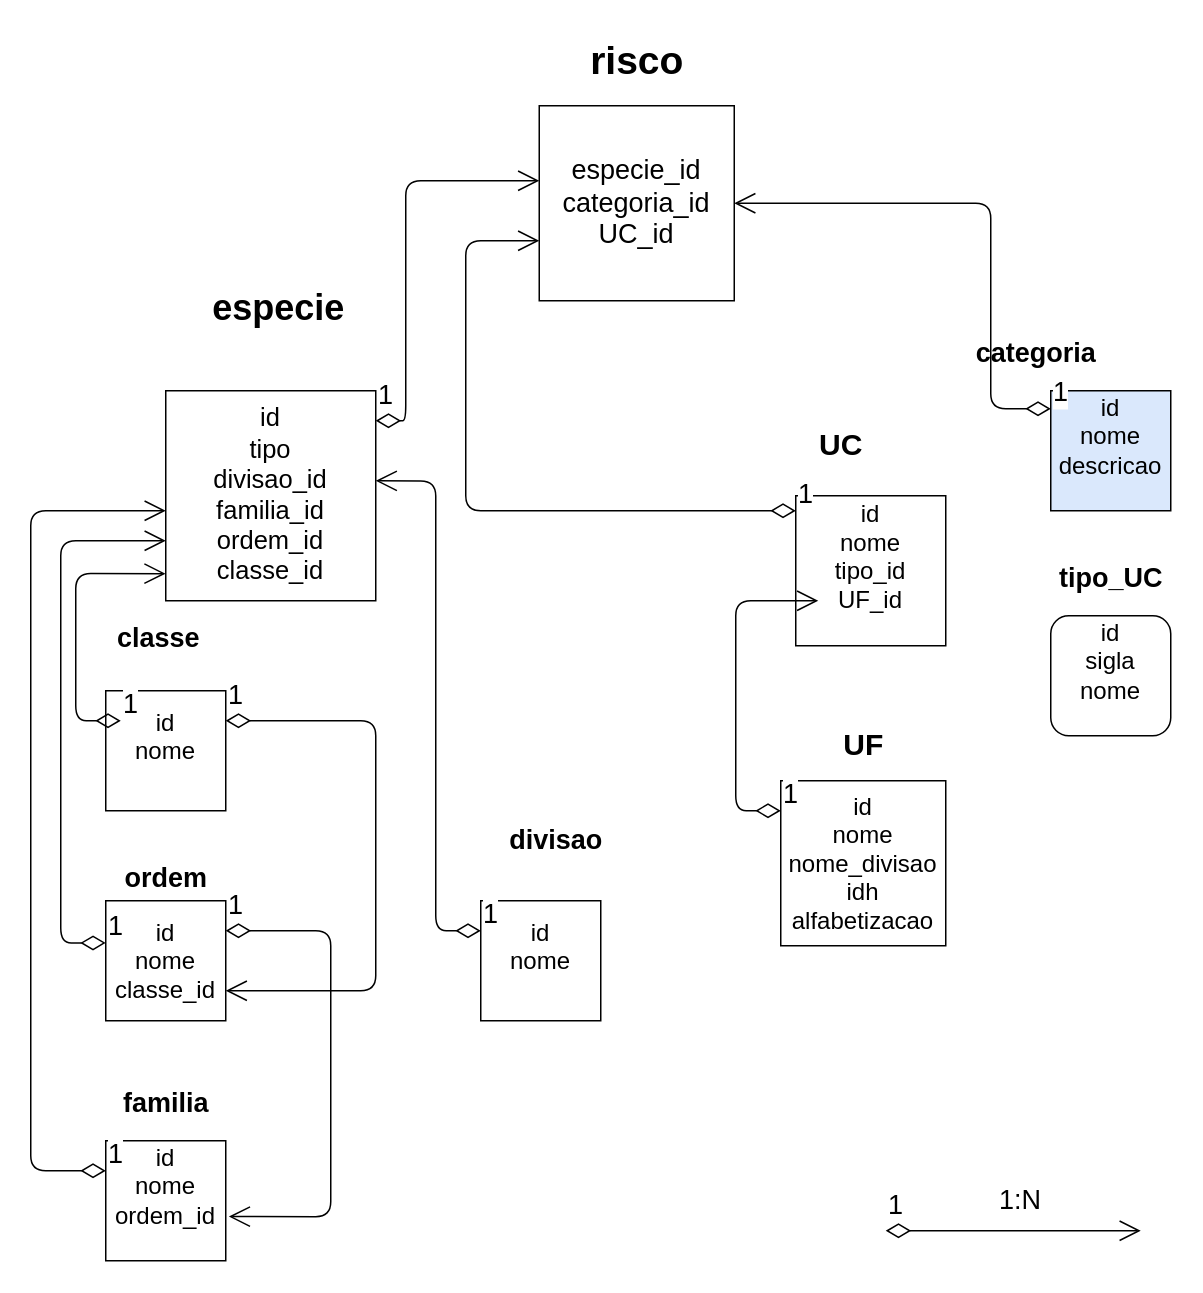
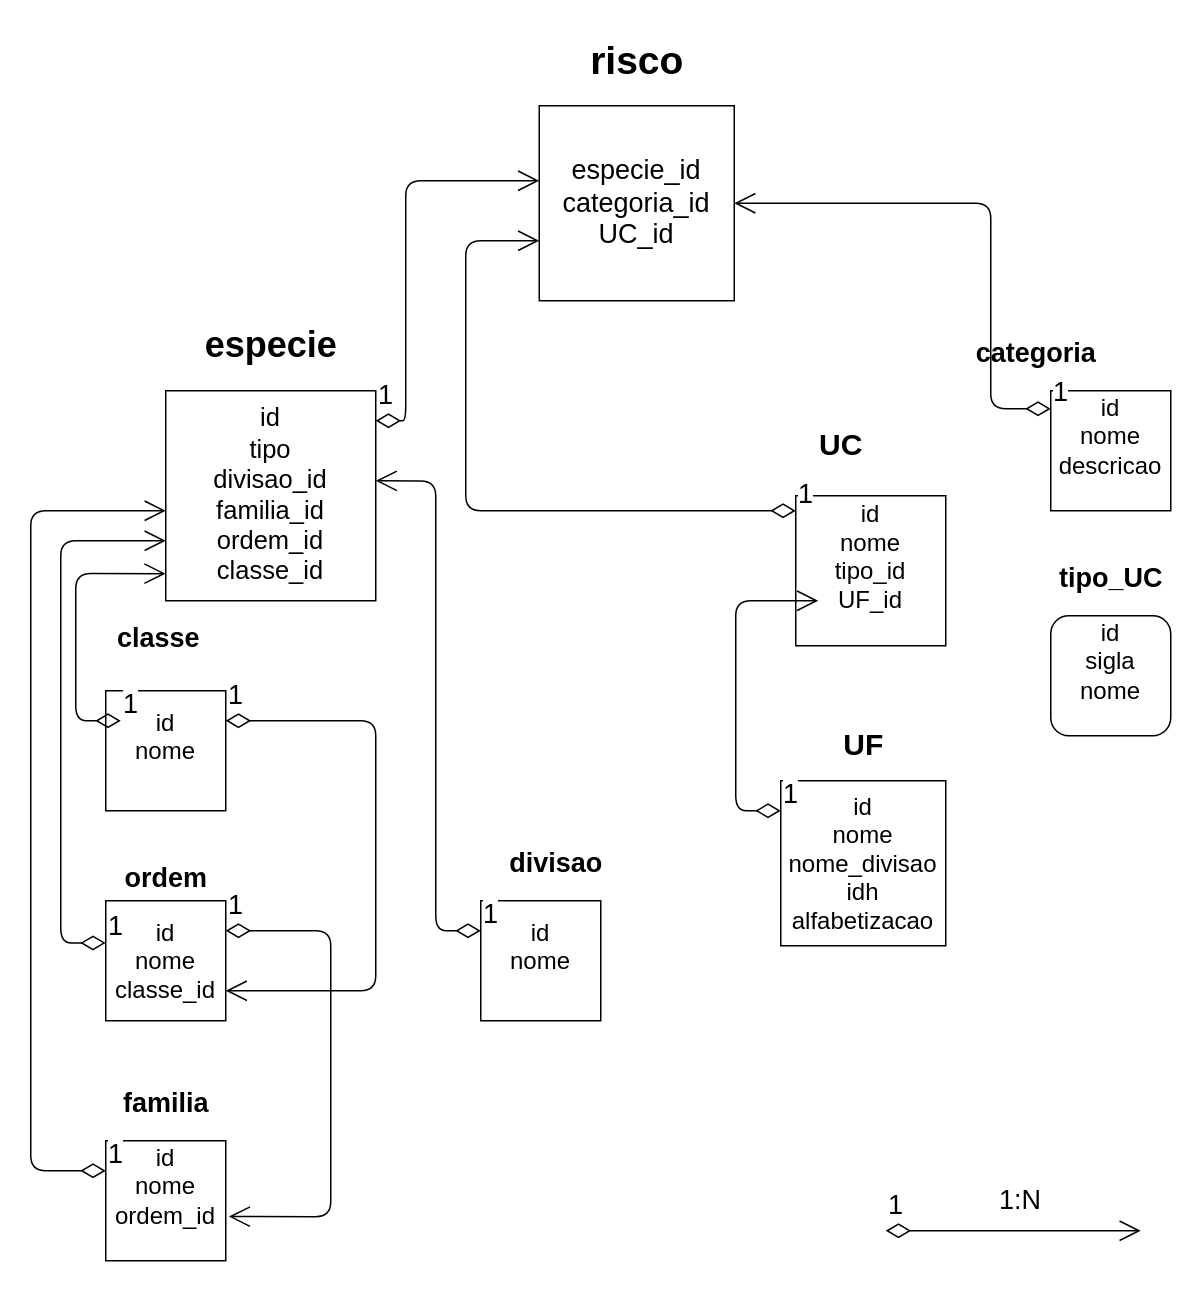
node "especie": moved (278, 308) -> (271, 346)
node "id nome descricao": fillcolor #dae8fc -> #ffffff
node "divisao": moved (556, 841) -> (556, 863)
